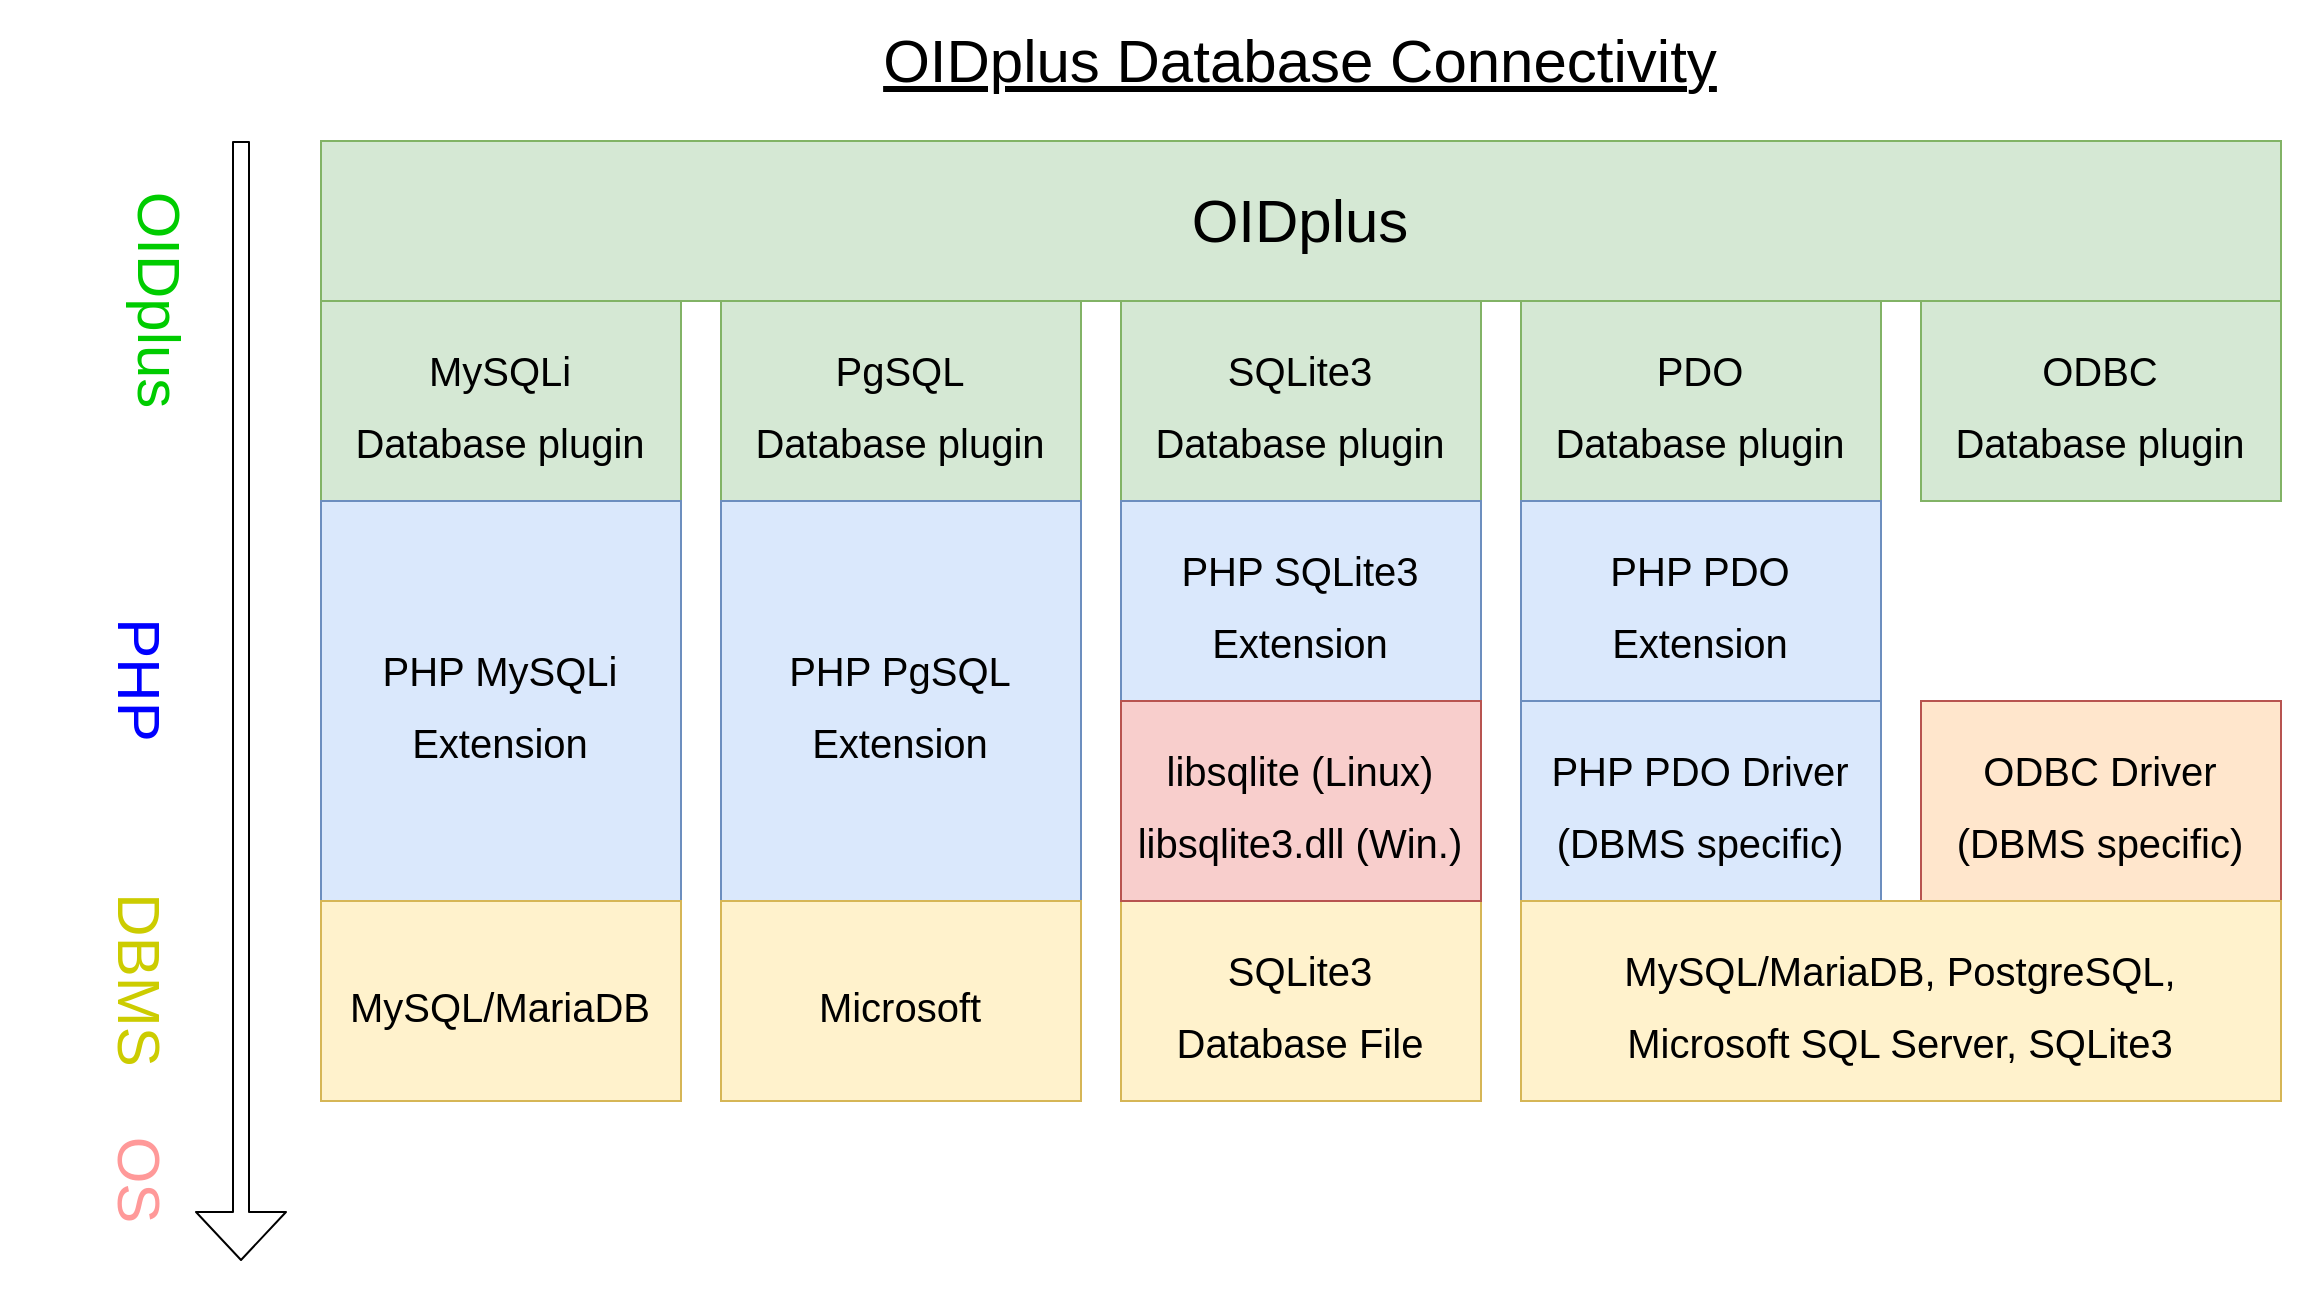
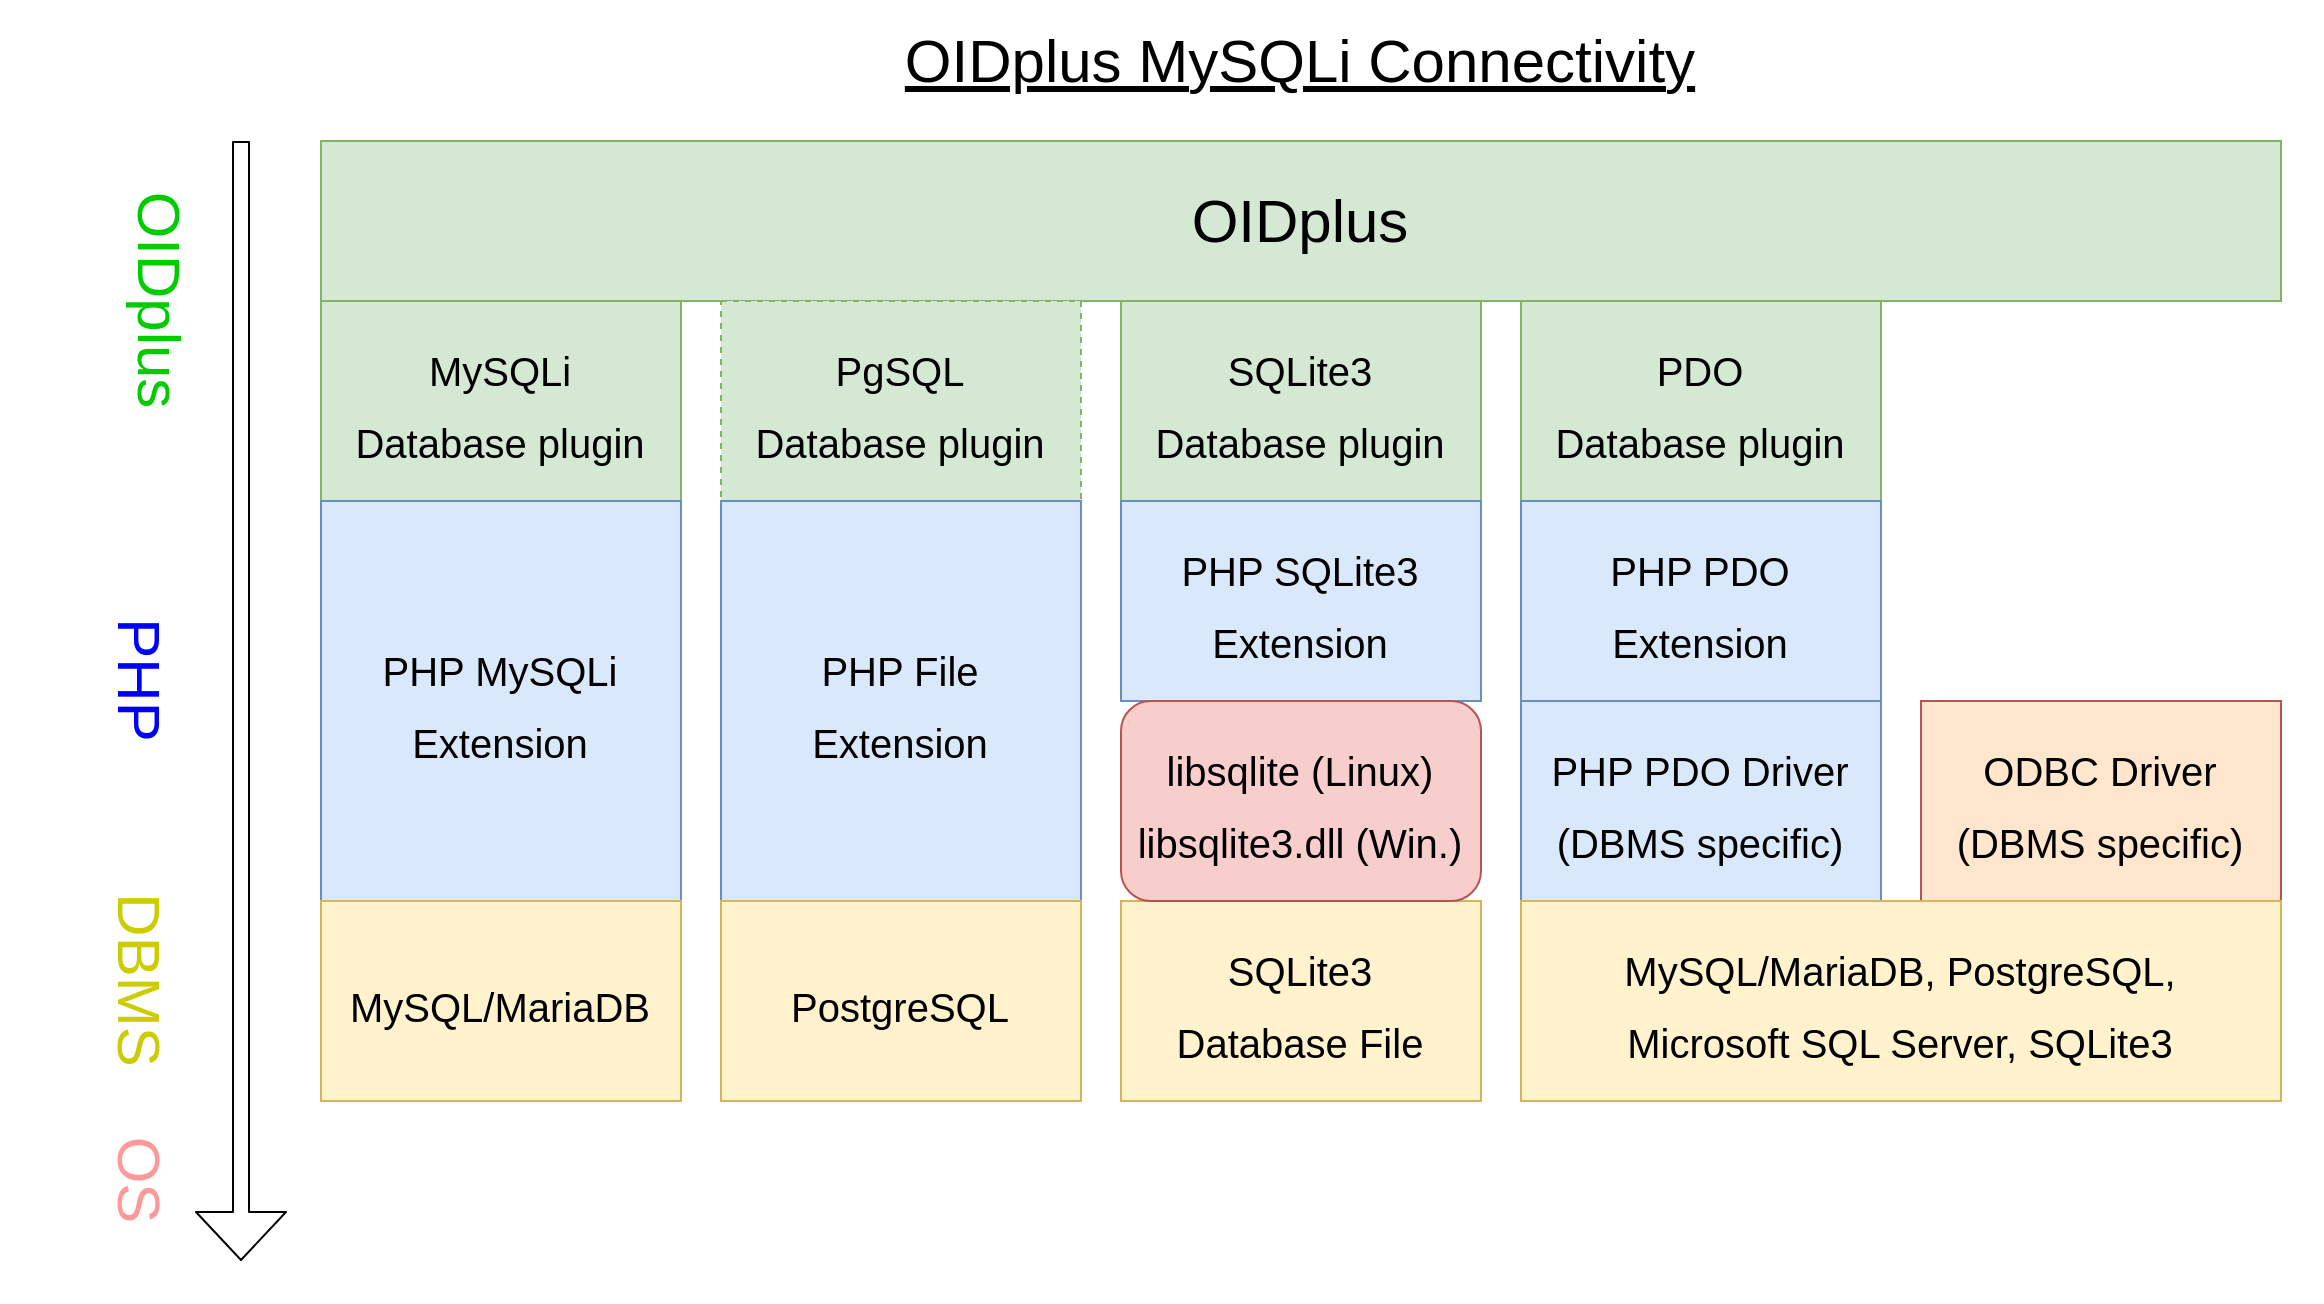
node "OIDplus Database Connectivity": label "OIDplus Database Connectivity" -> "OIDplus MySQLi Connectivity"
node "PgSQL Database plugin": style solid -> dashed
node "ODBC Database plugin": removed
node "PHP PgSQL Extension": label "PHP PgSQL Extension" -> "PHP File Extension"
node "libsqlite (Linux) libsqlite3.dll (Win.)": shape rectangle -> rounded rectangle
node "Microsoft": label "Microsoft" -> "PostgreSQL"
